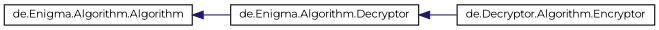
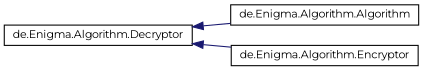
edge "de.Enigma.Algorithm.Decryptor" -> "de.Enigma.Algorithm.Algorithm": reversed
node "de.Decryptor.Algorithm.Encryptor": label "de.Decryptor.Algorithm.Encryptor" -> "de.Enigma.Algorithm.Encryptor"
